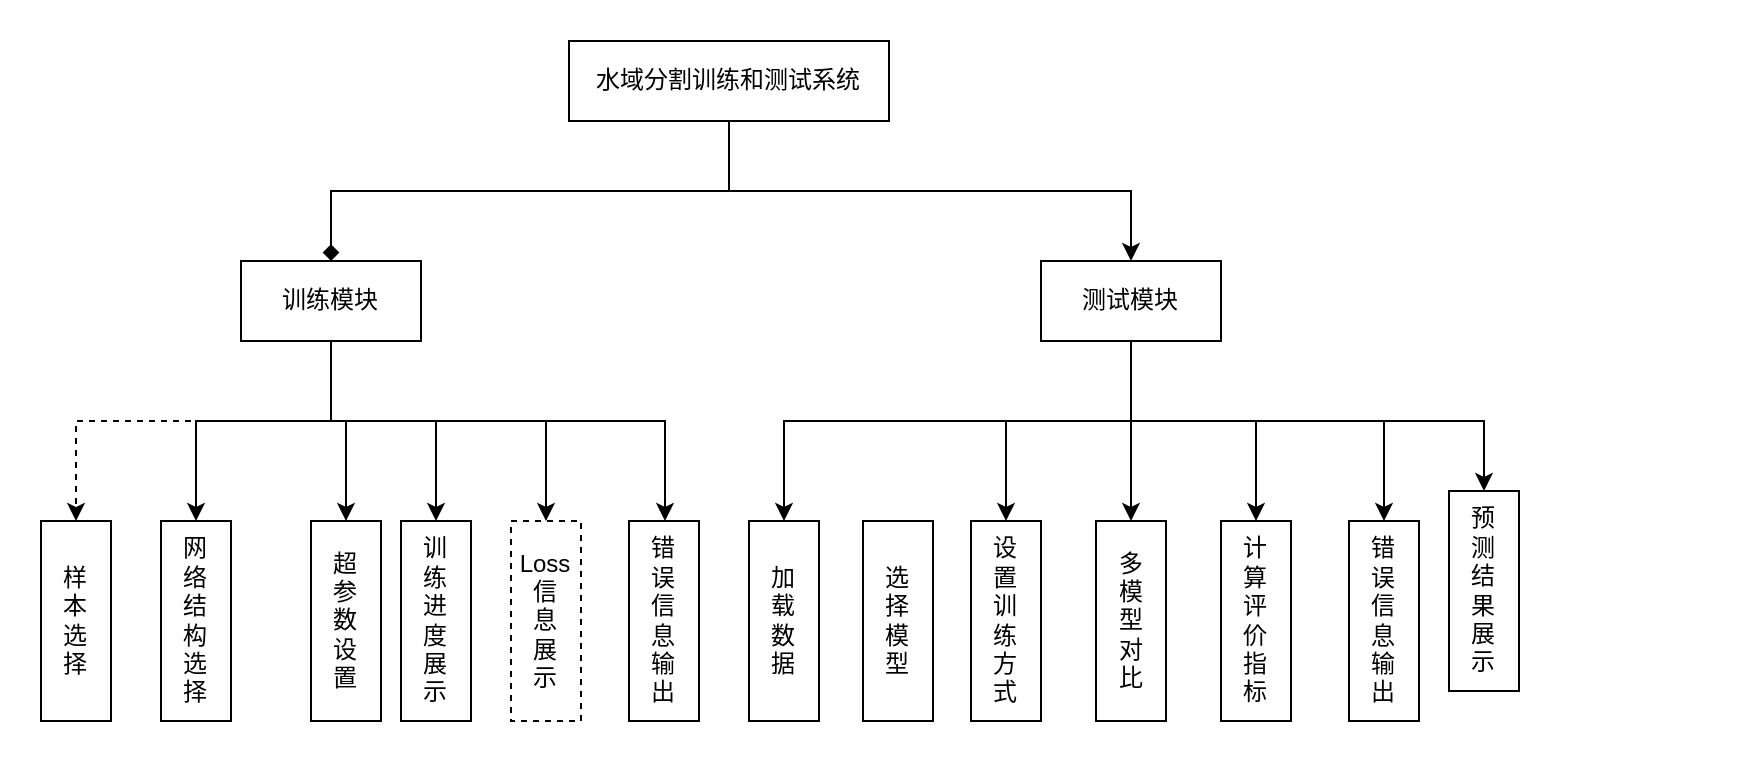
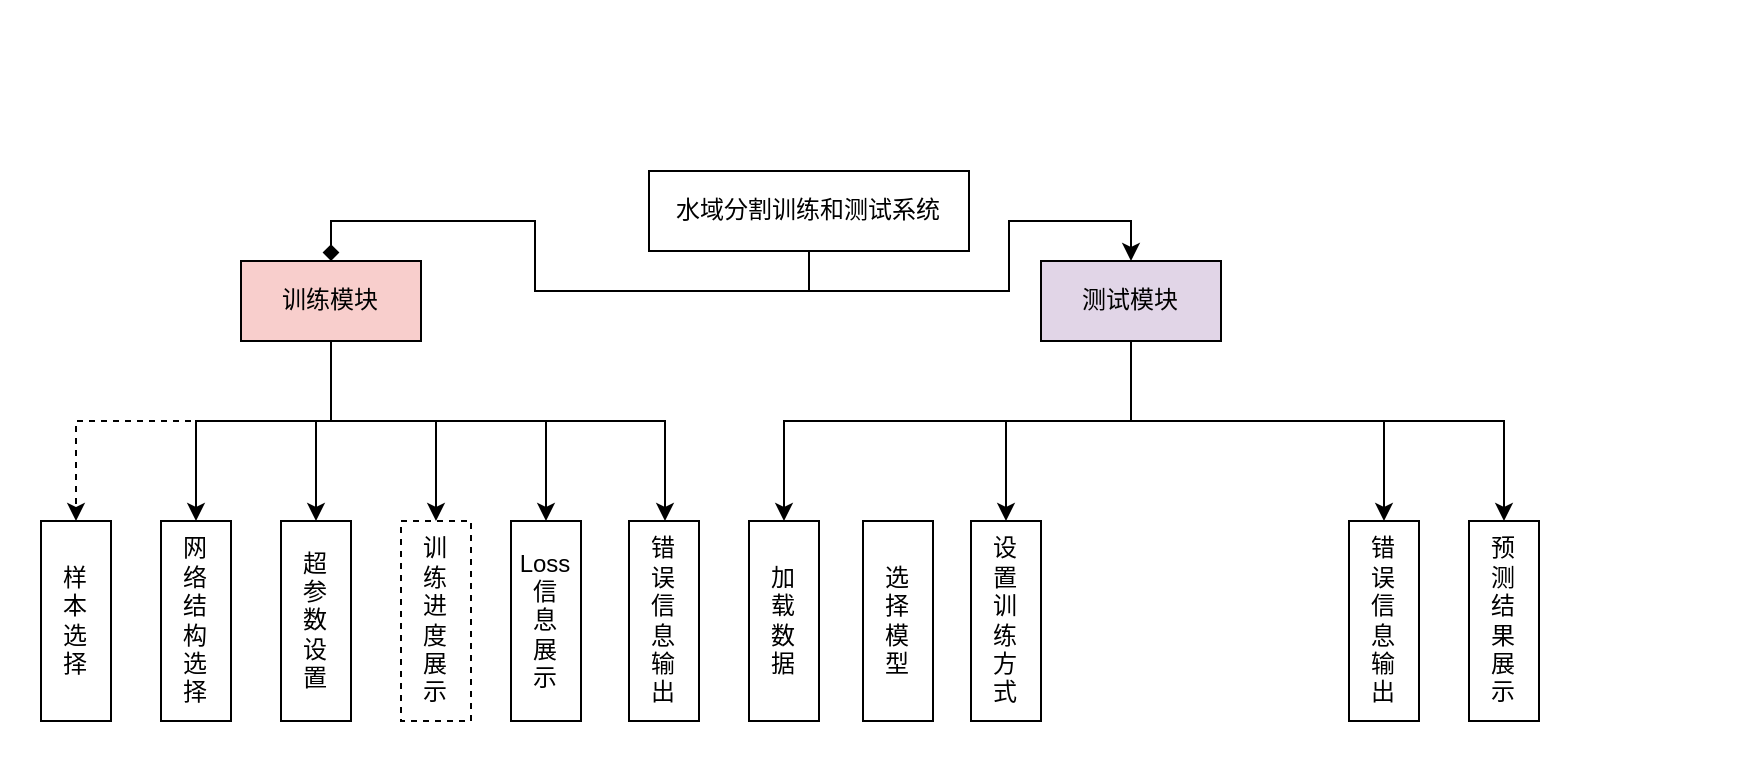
node "水域分割训练和测试系统": moved (729, 81) -> (809, 211)
node "训练模块": fillcolor #ffffff -> #f8cecc
node "测试模块": fillcolor #ffffff -> #e1d5e7
edge "测试模块" -> "多 模 型 对 比": removed
edge "测试模块" -> "计 算 评 价 指 标": removed
node "预 测 结 果 展 示": moved (1484, 591) -> (1504, 621)
node "超 参 数 设 置": moved (346, 621) -> (316, 621)
node "训 练 进 度 展 示": style solid -> dashed
node "Loss信 息 展 示": style dashed -> solid
node "多 模 型 对 比": removed
node "计 算 评 价 指 标": removed
